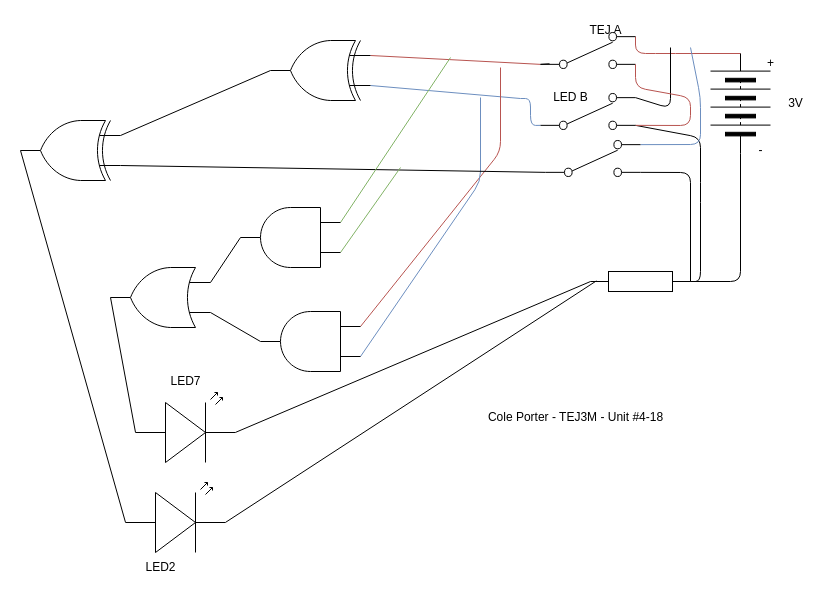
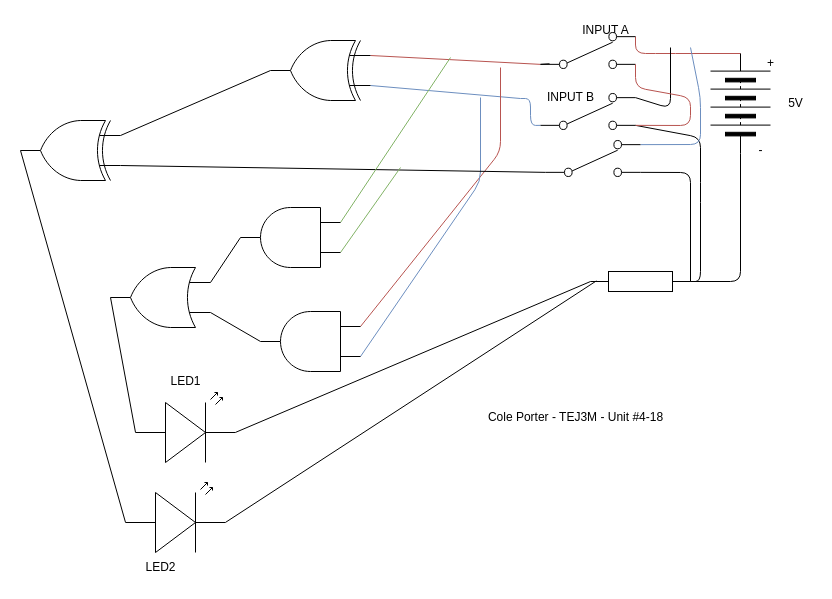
node "TEJ A": label "TEJ A" -> "INPUT A"
node "LED B": label "LED B" -> "INPUT B"
node "3V": label "3V" -> "5V"
node "LED7": label "LED7" -> "LED1"
